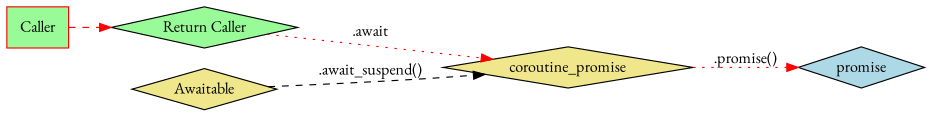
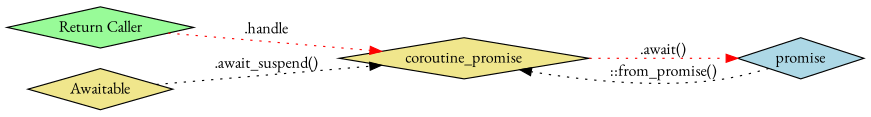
node "Caller": removed
edge "Return Caller" -> "coroutine_promise": label ".await" -> ".handle"
edge "coroutine_promise" -> "promise": label ".promise()" -> ".await()"
edge "Awaitable" -> "coroutine_promise": style dashed -> dotted
edge "promise" -> "coroutine_promise": added, label "::from_promise()"
